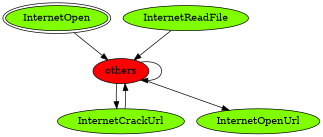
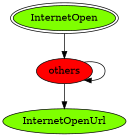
node "InternetReadFile": removed
node "InternetCrackUrl": removed
